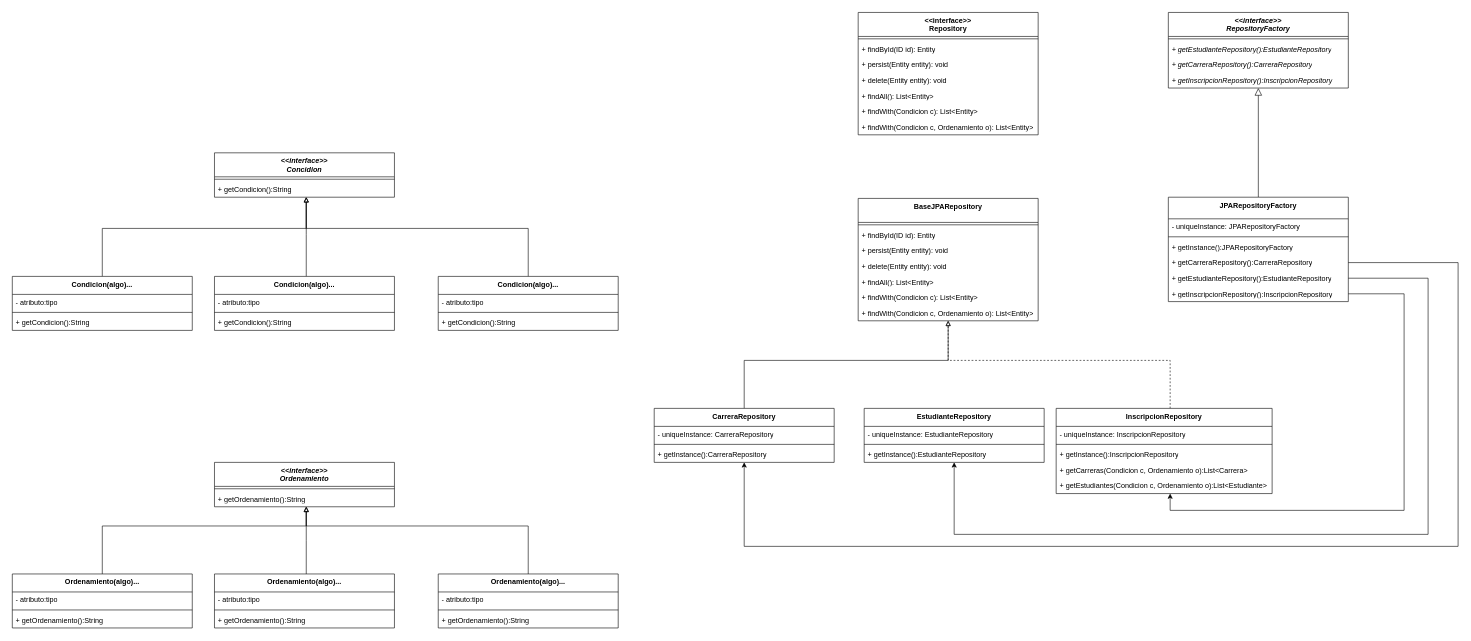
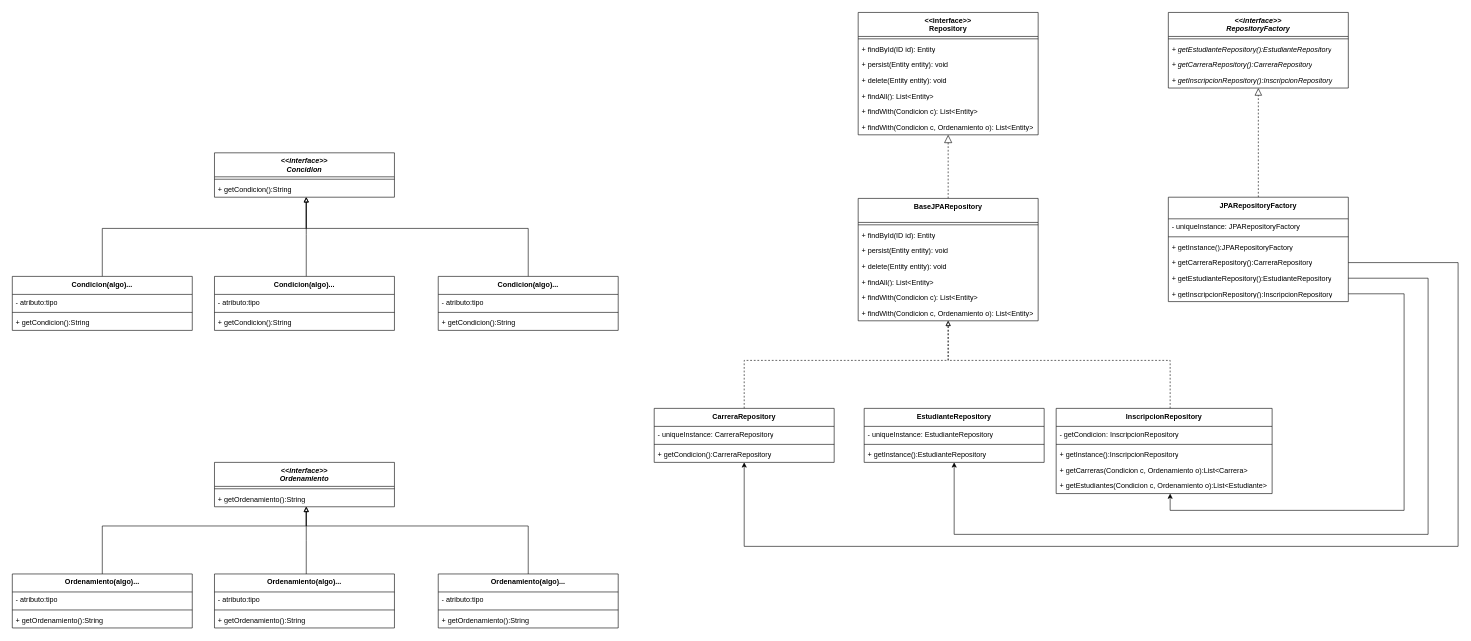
edge "JPARepositoryFactory" -> "<<interface>> RepositoryFactory": style solid -> dashed
edge "BaseJPARepository" -> "<<interface>> Repository": added
edge "CarreraRepository" -> "BaseJPARepository": style solid -> dashed
node "- uniqueInstance: InscripcionRepository": label "- uniqueInstance: InscripcionRepository" -> "- getCondicion: InscripcionRepository"
node "+ getInstance():CarreraRepository": label "+ getInstance():CarreraRepository" -> "+ getCondicion():CarreraRepository"
